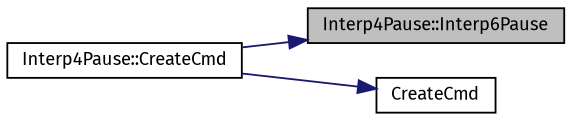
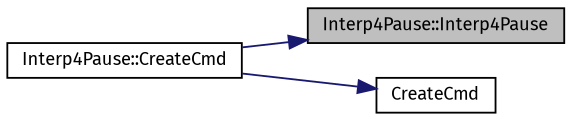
node "Interp4Pause::Interp6Pause": label "Interp4Pause::Interp6Pause" -> "Interp4Pause::Interp4Pause"
